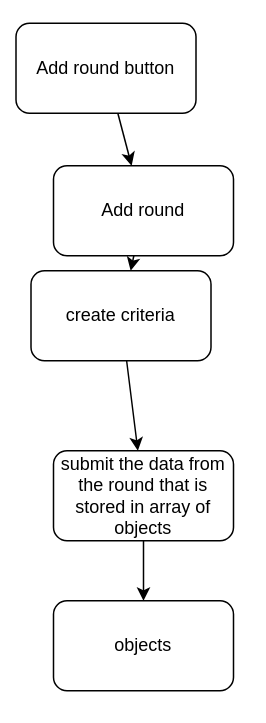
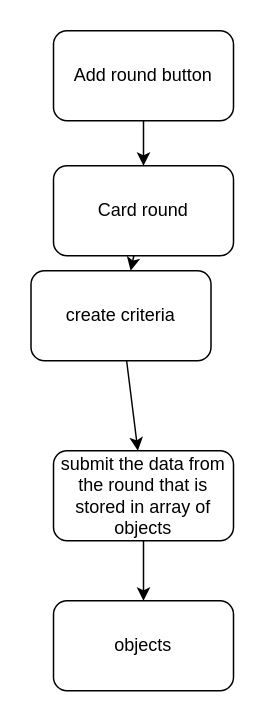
node "Add round button": moved (106, 68) -> (143, 76)
node "Add round": label "Add round" -> "Card round"
